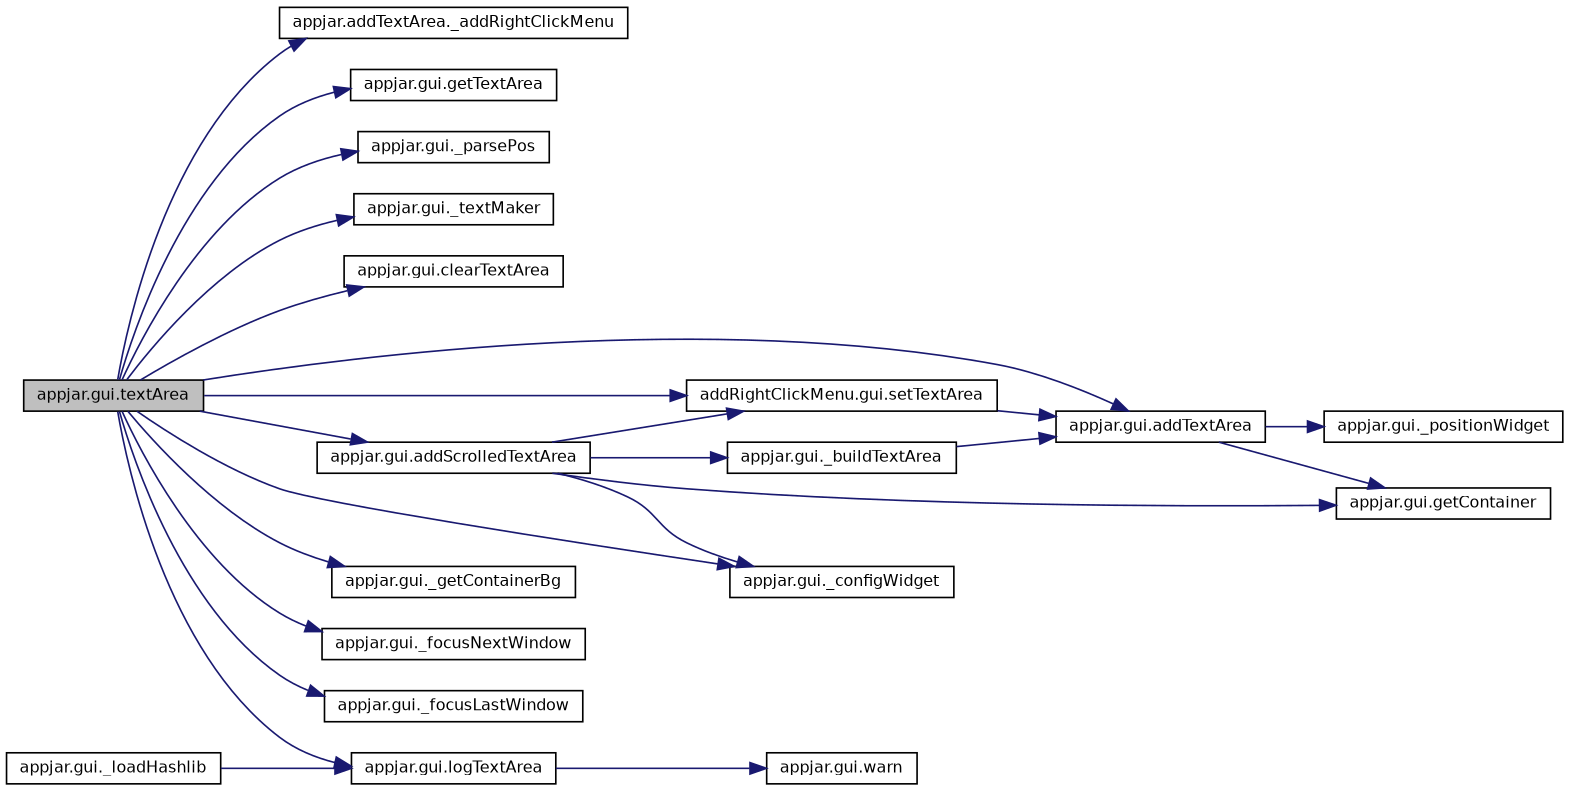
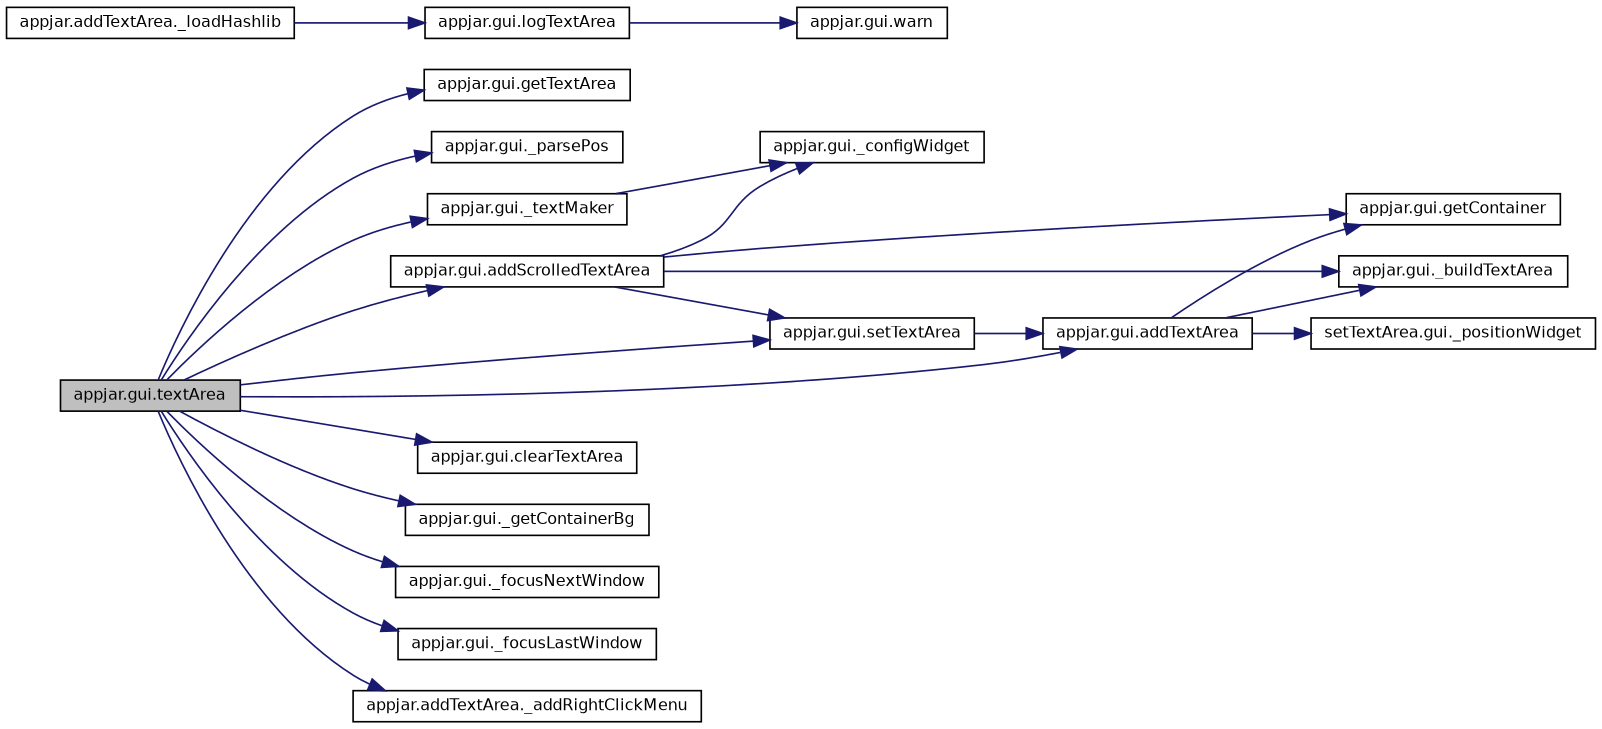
node "addRightClickMenu.gui.setTextArea": label "addRightClickMenu.gui.setTextArea" -> "appjar.gui.setTextArea"
node "appjar.gui._positionWidget": label "appjar.gui._positionWidget" -> "setTextArea.gui._positionWidget"
edge "appjar.gui._buildTextArea" -> "appjar.gui.addTextArea": reversed
edge "appjar.gui.textArea" -> "appjar.gui._configWidget": now "appjar.gui._textMaker" -> "appjar.gui._configWidget"
edge "appjar.gui.textArea" -> "appjar.gui.logTextArea": removed
node "appjar.gui._loadHashlib": label "appjar.gui._loadHashlib" -> "appjar.addTextArea._loadHashlib"
